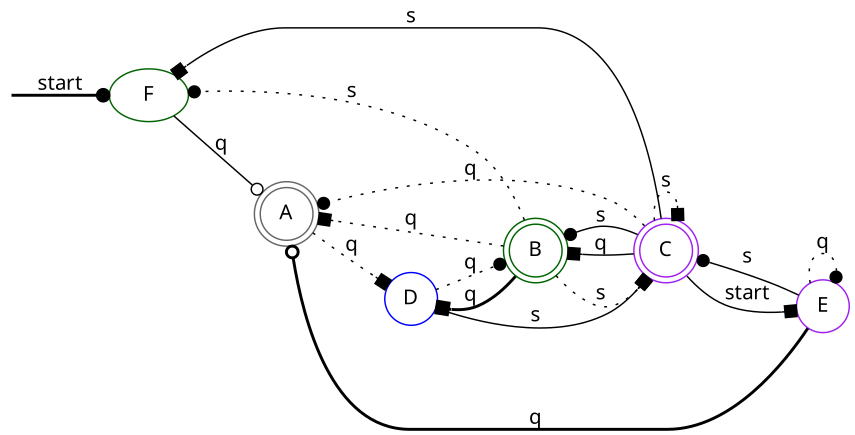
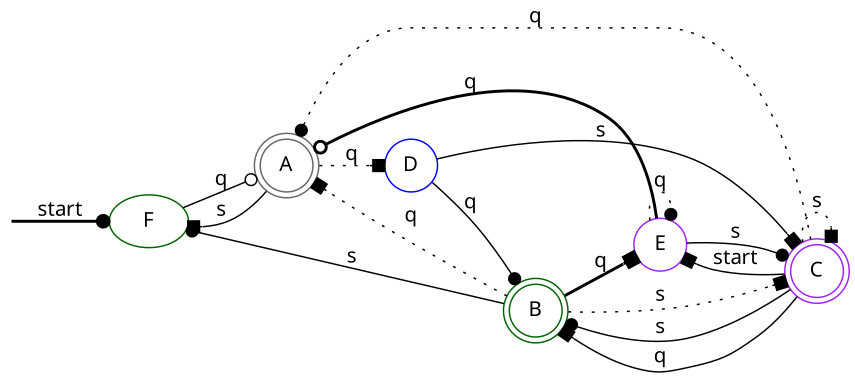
edge "C" -> "F": now "A" -> "F"
edge "B" -> "F": style dotted -> solid
edge "D" -> "B": style dotted -> solid
edge "B" -> "D": now "B" -> "E"
